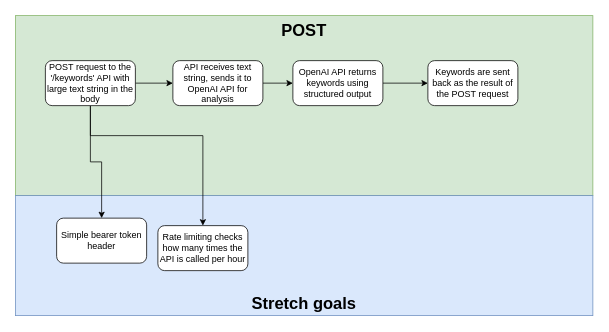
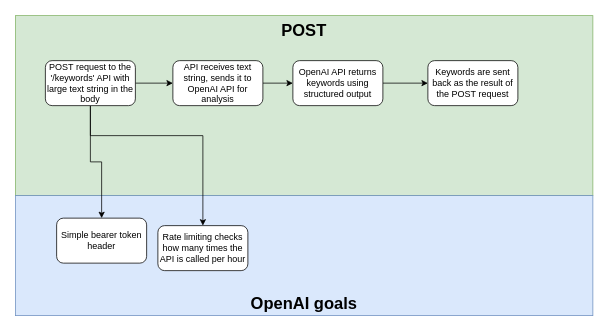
node "Stretch goals": label "Stretch goals" -> "OpenAI goals"
